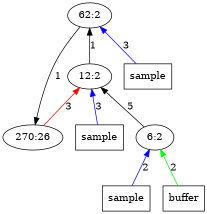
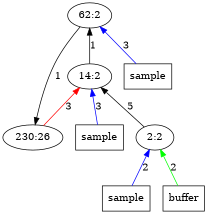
node "12:2": label "12:2" -> "14:2"
node "270:26": label "270:26" -> "230:26"
node "6:2": label "6:2" -> "2:2"
